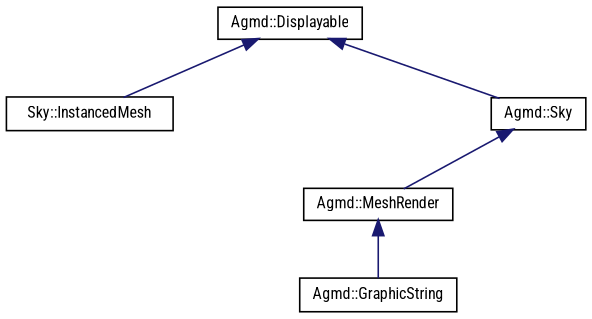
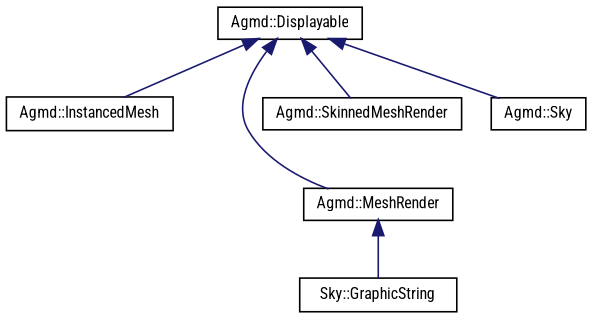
node "Sky::InstancedMesh": label "Sky::InstancedMesh" -> "Agmd::InstancedMesh"
node "Agmd::SkinnedMeshRender": added
edge "Agmd::MeshRender" -> "Agmd::Sky": now "Agmd::MeshRender" -> "Agmd::Displayable"
node "Agmd::GraphicString": label "Agmd::GraphicString" -> "Sky::GraphicString"
